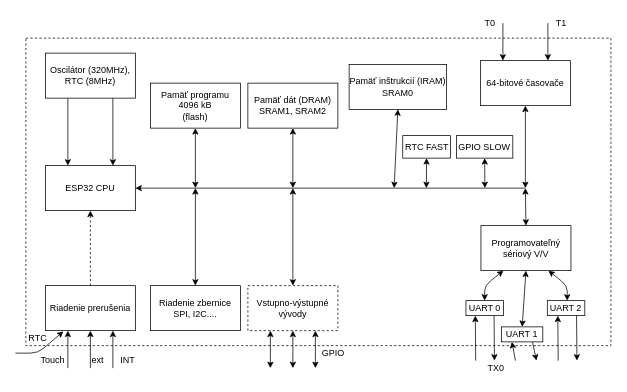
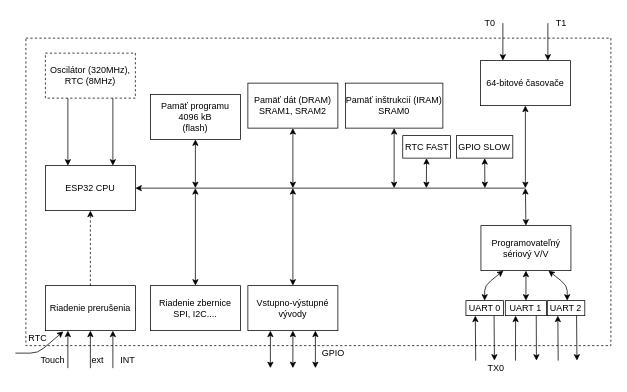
node "Oscilátor (320MHz), RTC (8MHz)": style solid -> dashed
node "Pamäť inštrukcií (IRAM) SRAM0": moved (398, 87) -> (394, 105)
node "Pamäť programu 4096 kB (flash)": moved (195, 105) -> (195, 117)
node "Vstupno-výstupné vývody": style dashed -> solid
node "UART 1": moved (522, 334) -> (526, 308)
